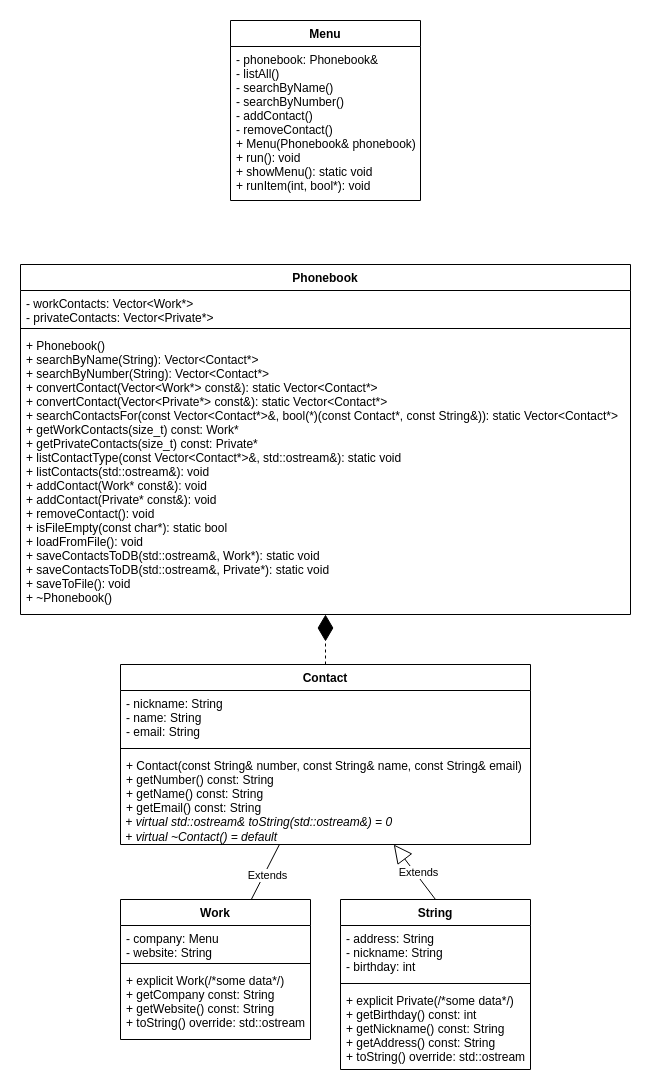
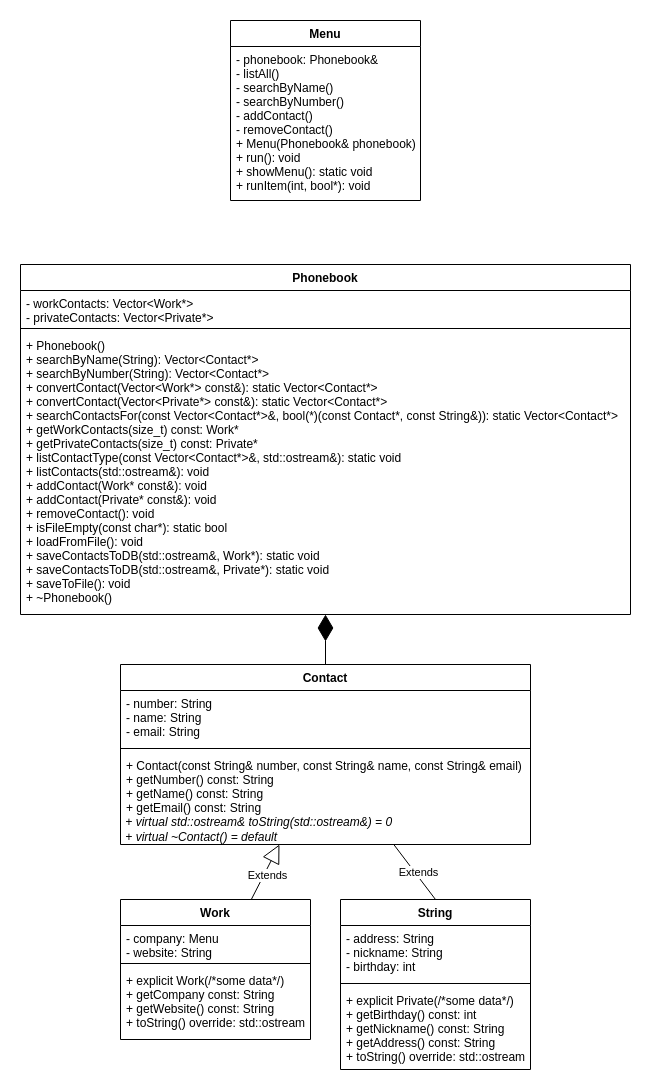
edge "Contact" -> "Phonebook": style dashed -> solid
node "- nickname: String - name: String - email: String": label "- nickname: String - name: String - email: String" -> "- number: String - name: String - email: String"
edge "Contact" -- "Work": arrowhead none -> block
edge "String" -> "Contact": arrowhead block -> none
